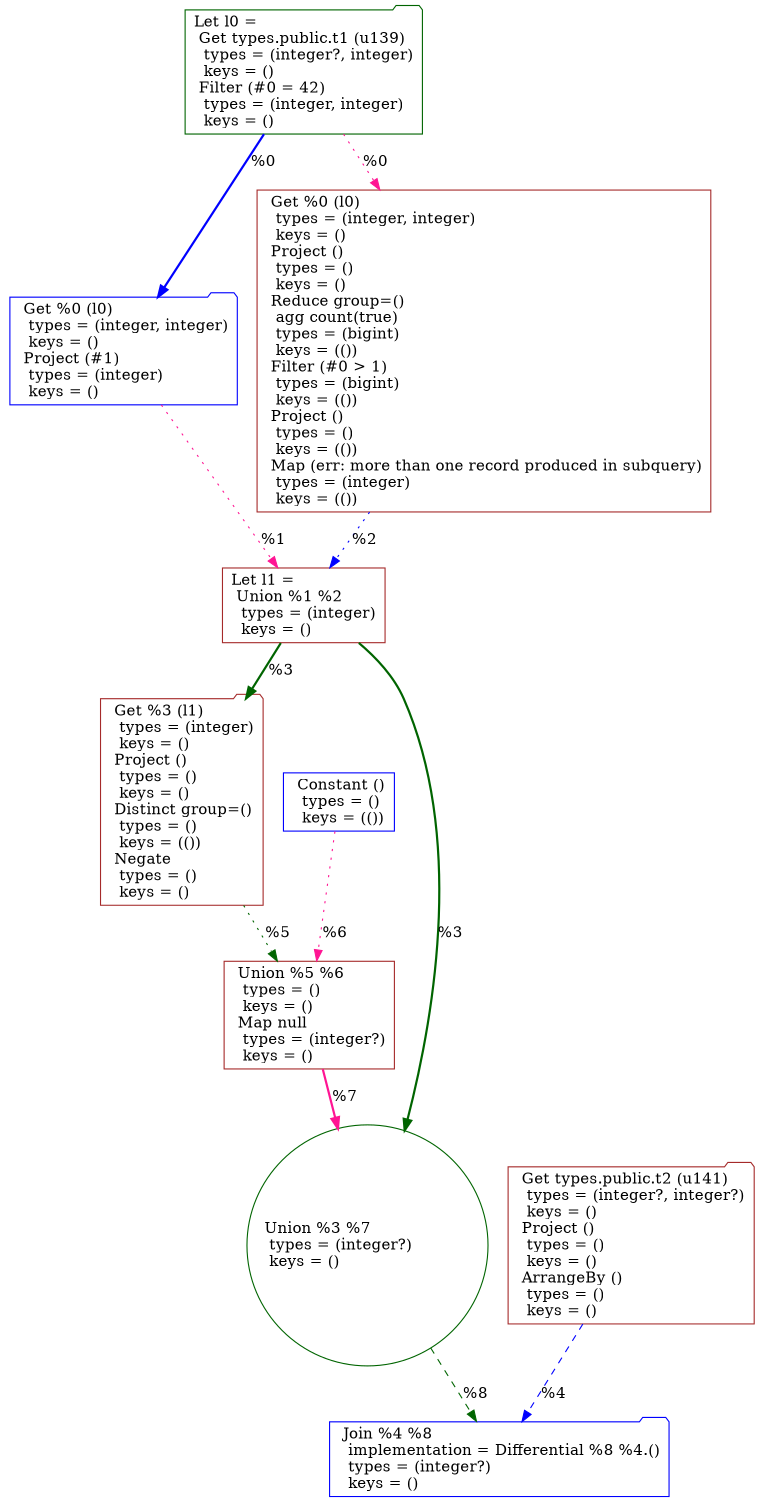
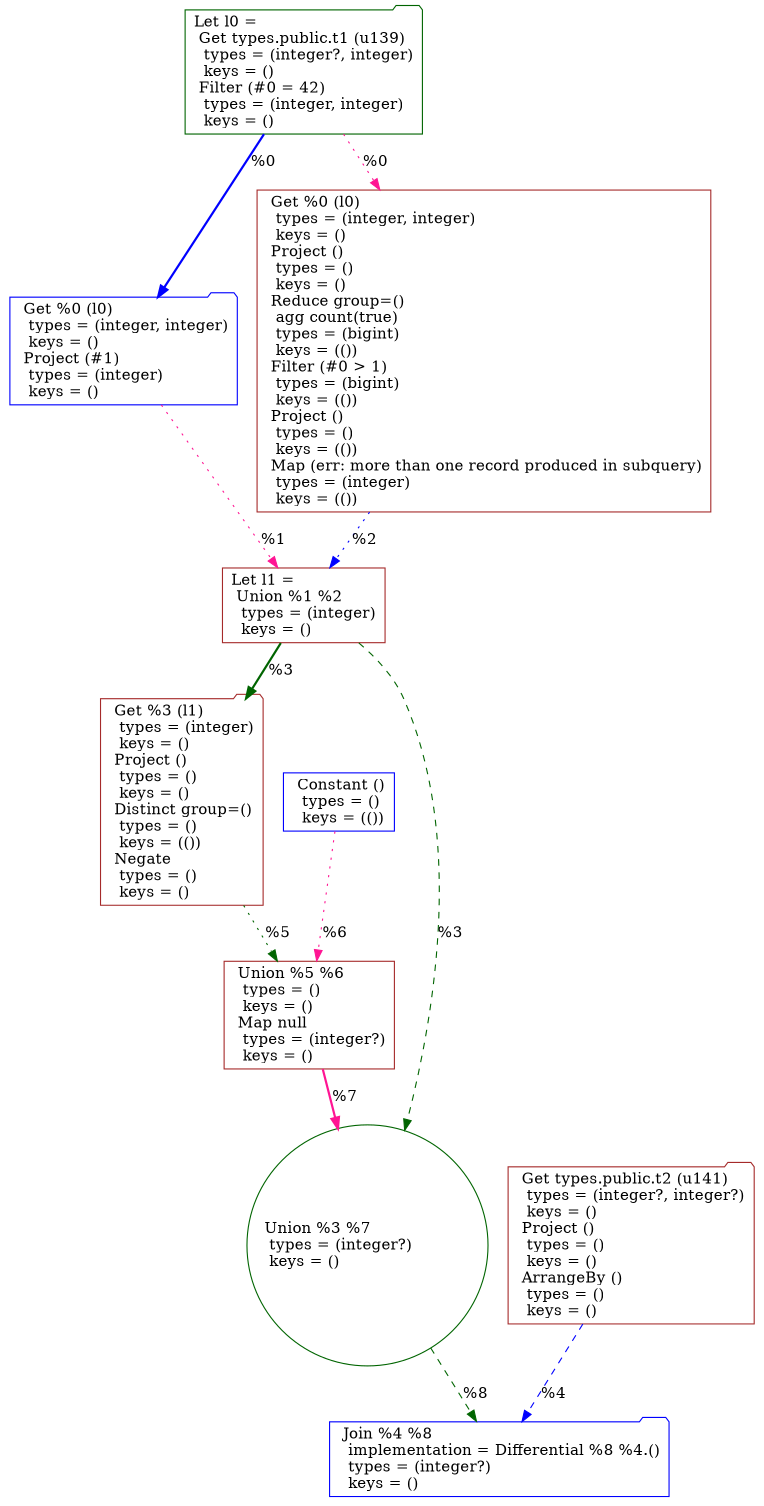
edge "Let l1 = Union %1 %2 types = (integer) keys = ()" -> "Union %3 %7 types = (integer?) keys = ()": style bold -> dashed
